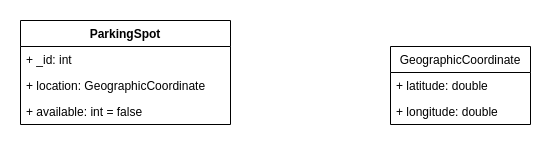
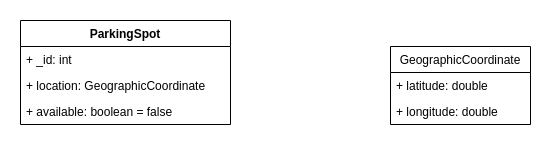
node "+ available: int = false": label "+ available: int = false" -> "+ available: boolean = false"
